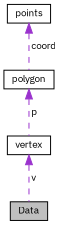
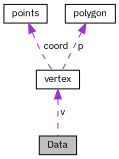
edge "polygon" -> "points": now "vertex" -> "points"
